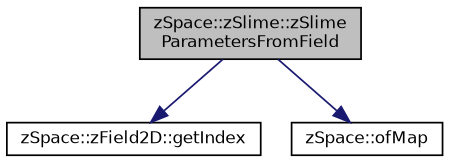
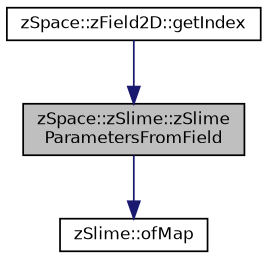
edge "zSpace::zSlime::zSlime ParametersFromField" -> "zSpace::zField2D::getIndex": reversed
node "zSpace::ofMap": label "zSpace::ofMap" -> "zSlime::ofMap"
